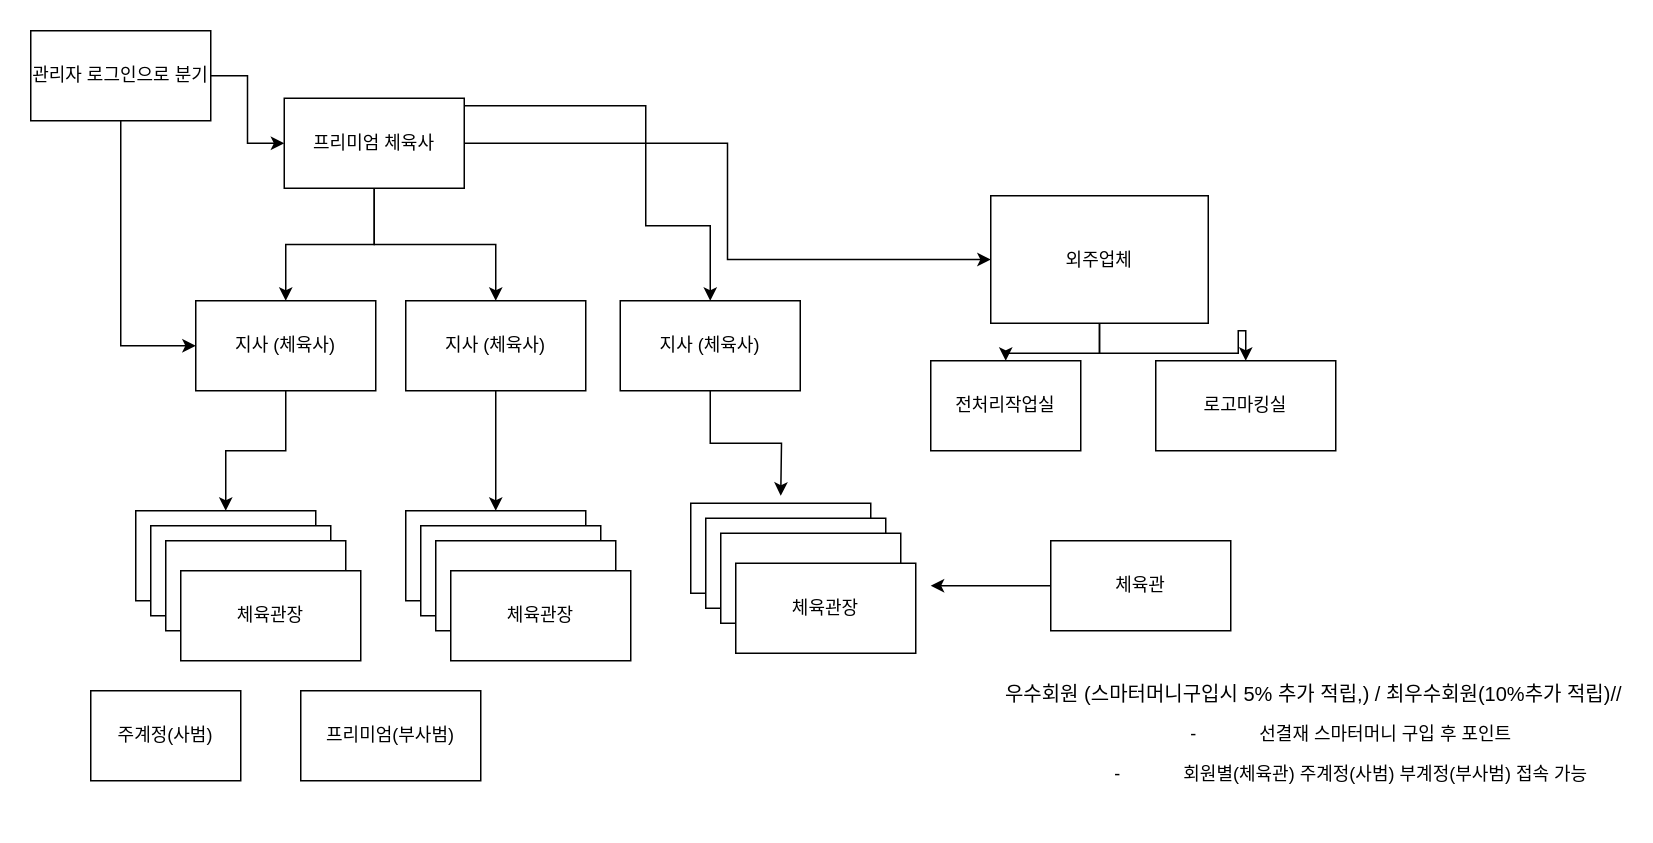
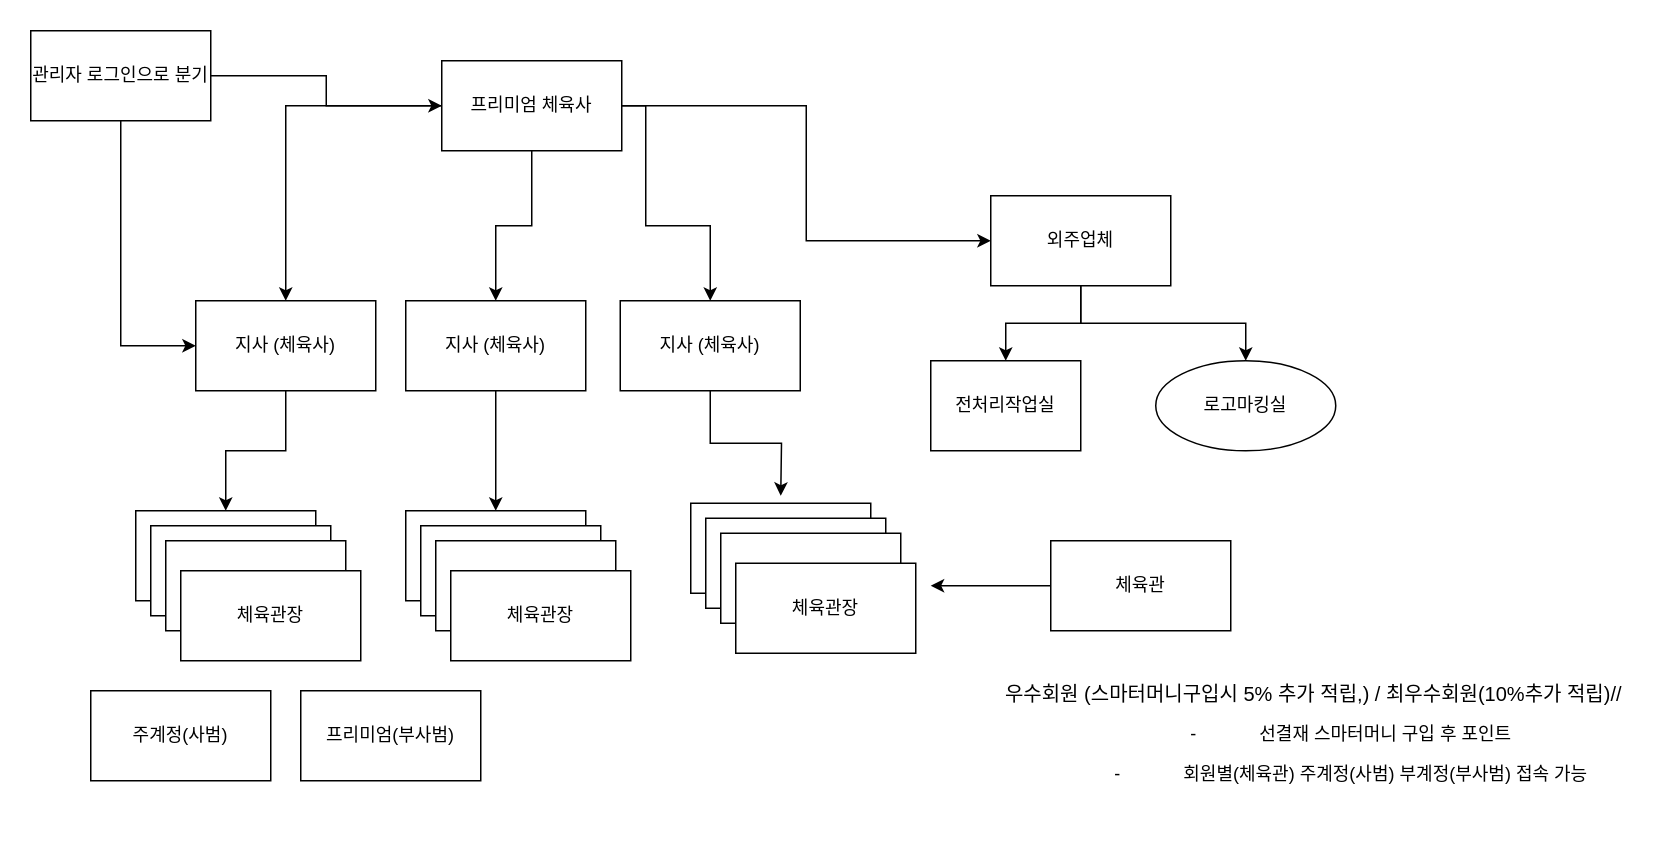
node "프리미엄 체육사": moved (374, 143) -> (532, 106)
node "외주업체": size 218x128 -> 180x90
node "로고마킹실": shape rectangle -> ellipse
node "주계정(사범)": size 150x90 -> 180x90
